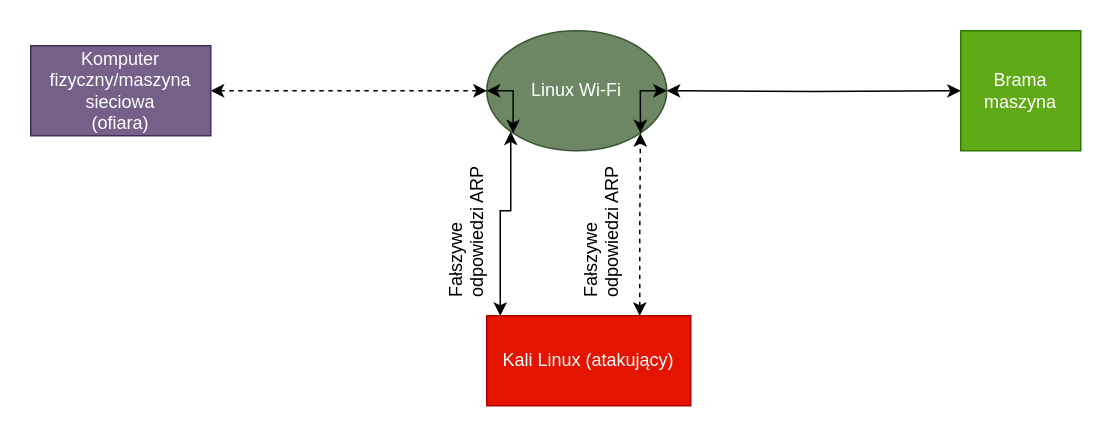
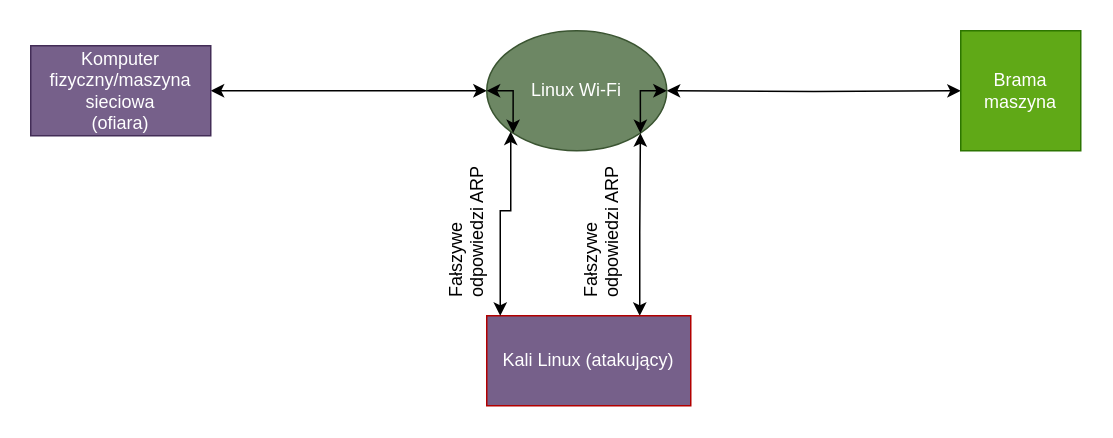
edge "Komputer fizyczny/maszyna sieciowa (ofiara)" -- "Linux Wi-Fi": style dashed -> solid
edge "Linux Wi-Fi" -- "Kali Linux (atakujący)": style dashed -> solid
node "Kali Linux (atakujący)": fillcolor #e51400 -> #76608a
